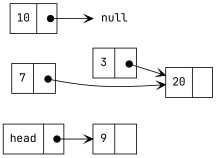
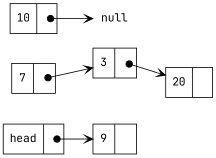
edge "7" -- "20": now "7" -- "3"
